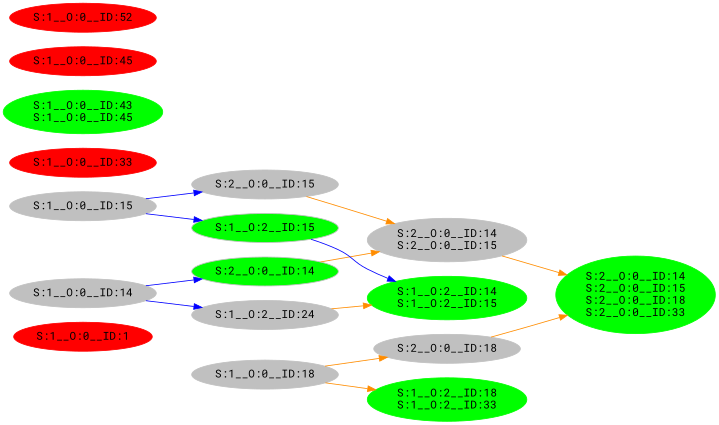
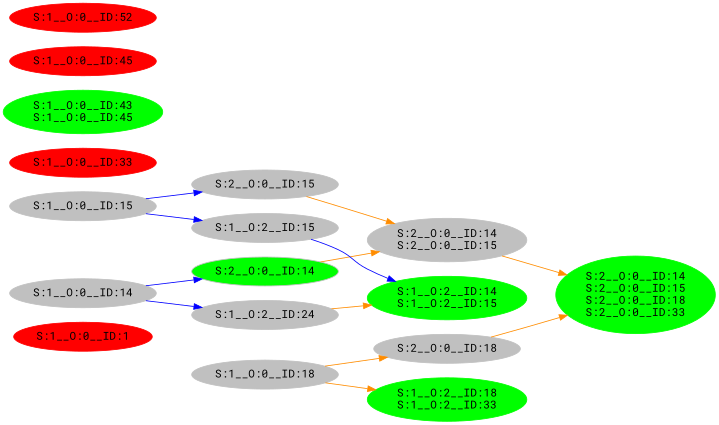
node "S:1__O:2__ID:15": fillcolor green -> grey
